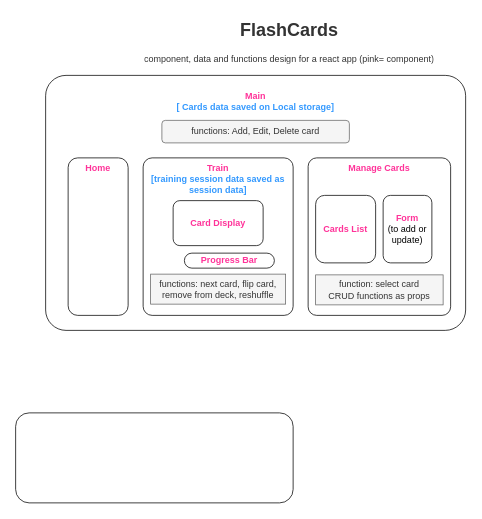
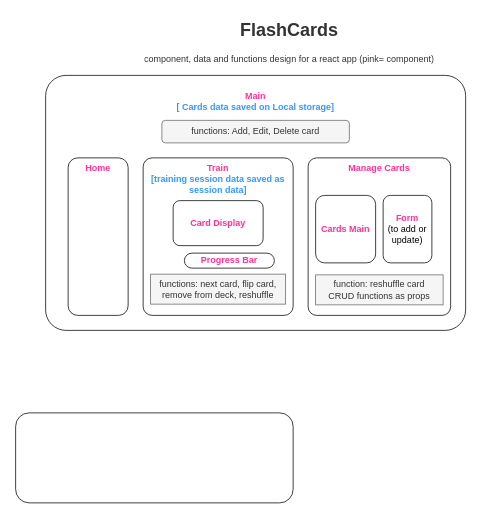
node "Cards List": label "Cards List" -> "Cards Main"
node "function: select card CRUD functions as props": label "function: select card CRUD functions as props" -> "function: reshuffle card CRUD functions as props"
